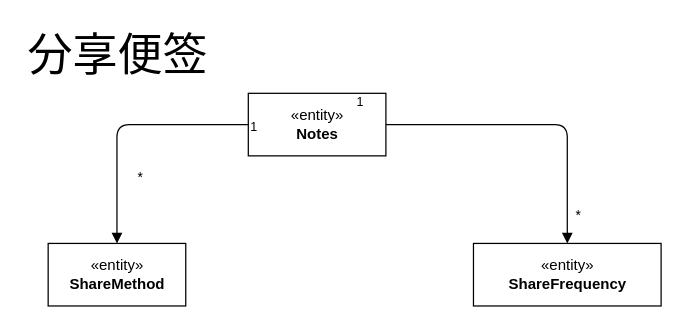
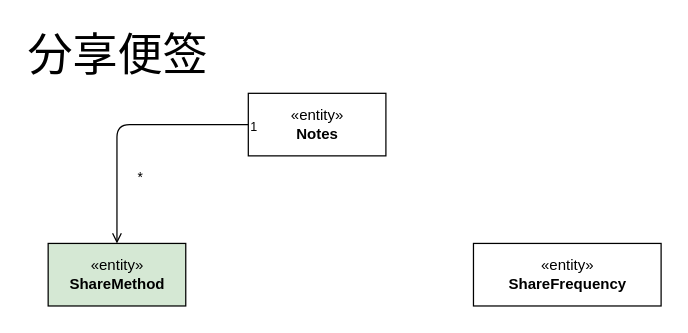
edge "«entity» Notes" -> "«entity» ShareFrequency": removed, labels "1", "*"
edge "«entity» Notes" -> "«entity» ShareMethod": arrowhead block -> open
node "«entity» ShareMethod": fillcolor #ffffff -> #d5e8d4
